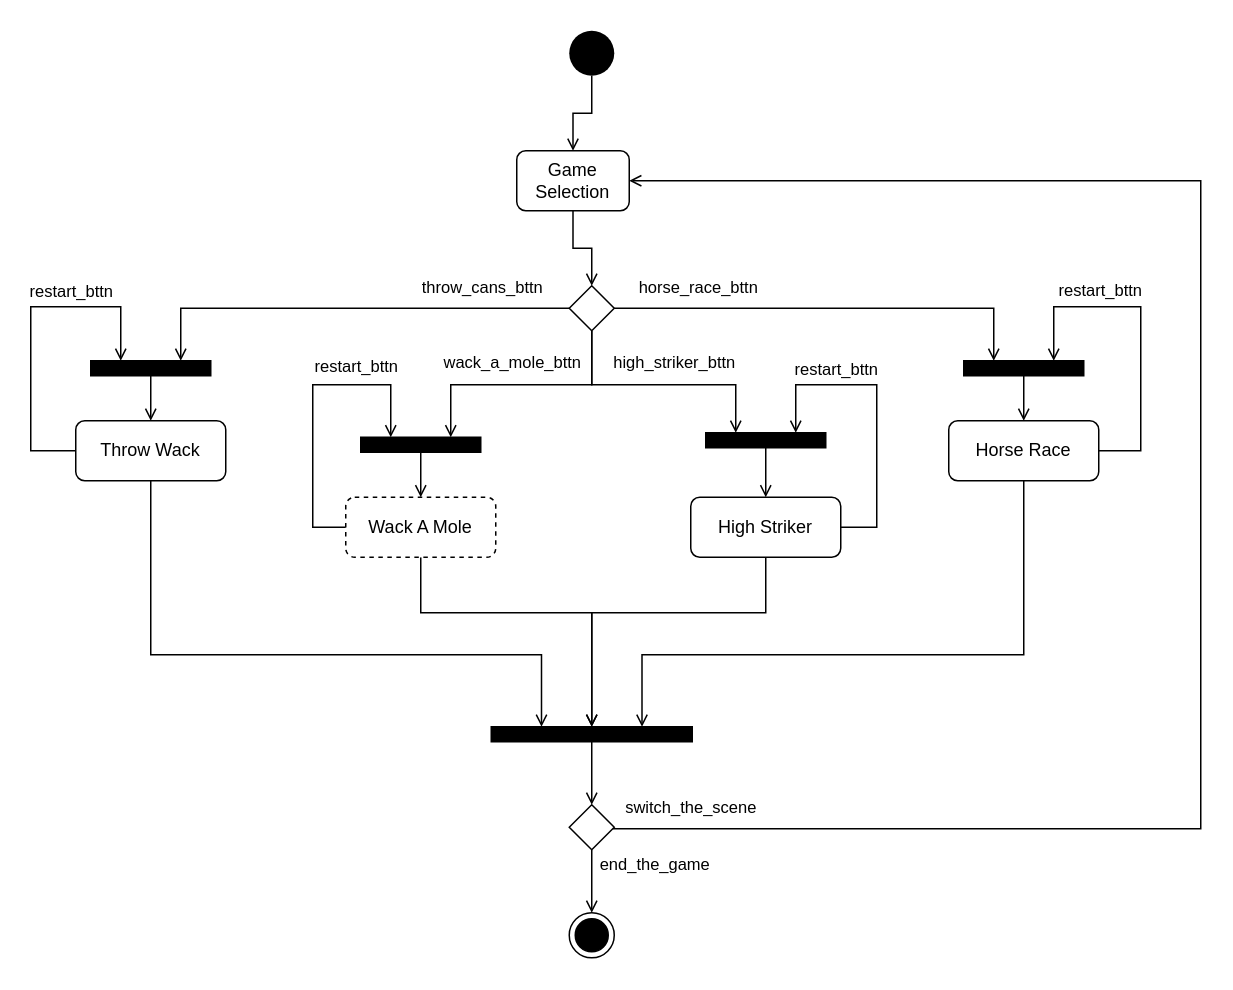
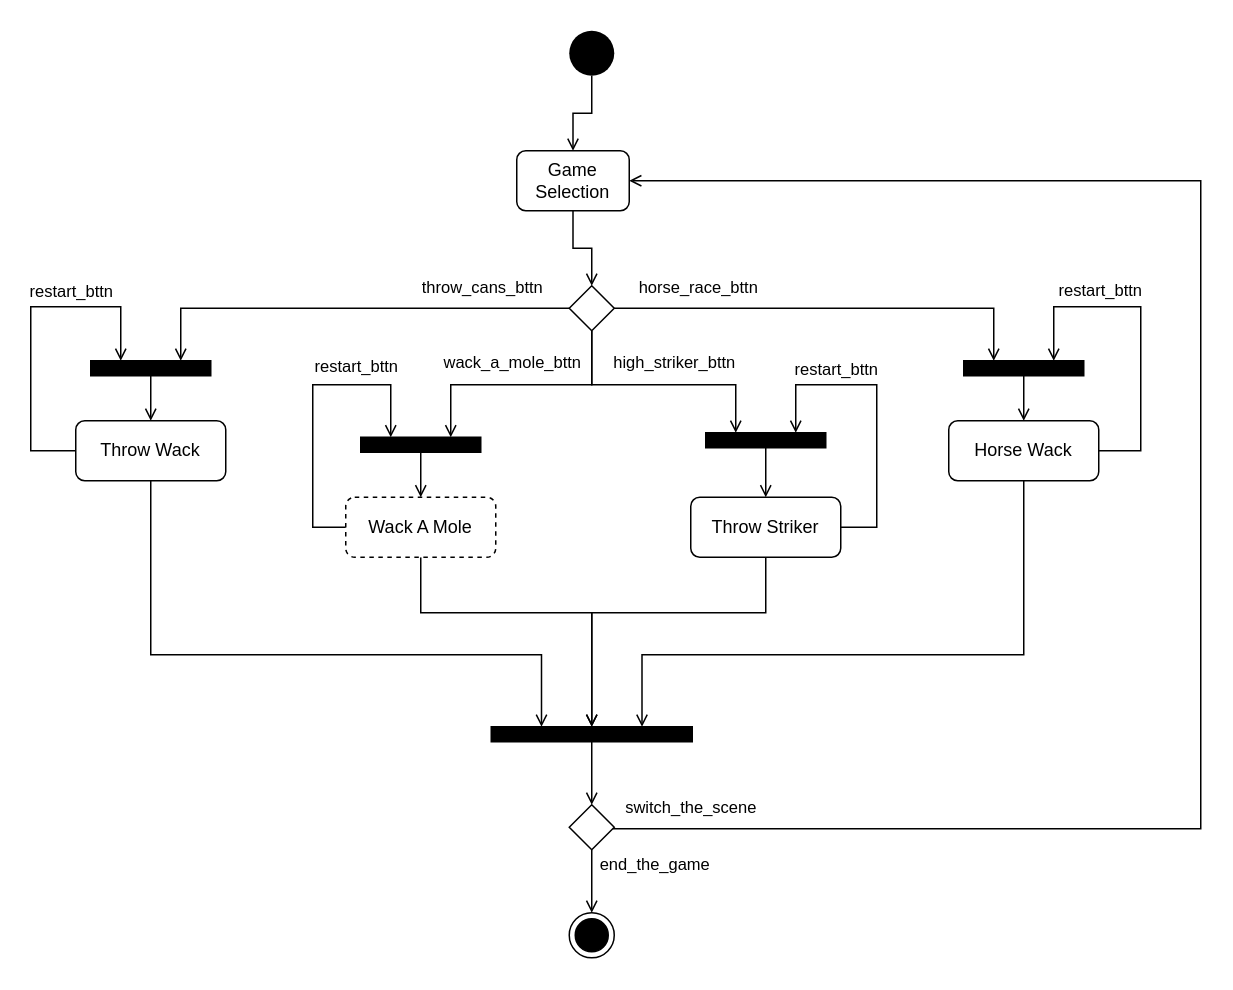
node "Horse Race": label "Horse Race" -> "Horse Wack"
node "High Striker": label "High Striker" -> "Throw Striker"
